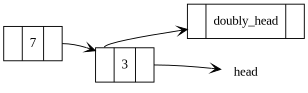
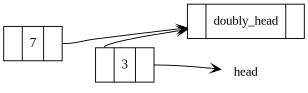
edge "7" -> "3": now "7" -> "doubly_head"
